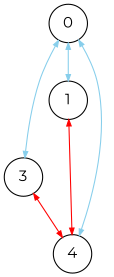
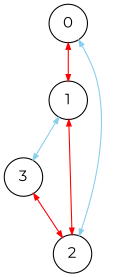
edge "0" -- "1": color skyblue -> red
edge "0" -- "3": now "1" -- "3"
node "4": label "4" -> "2"
